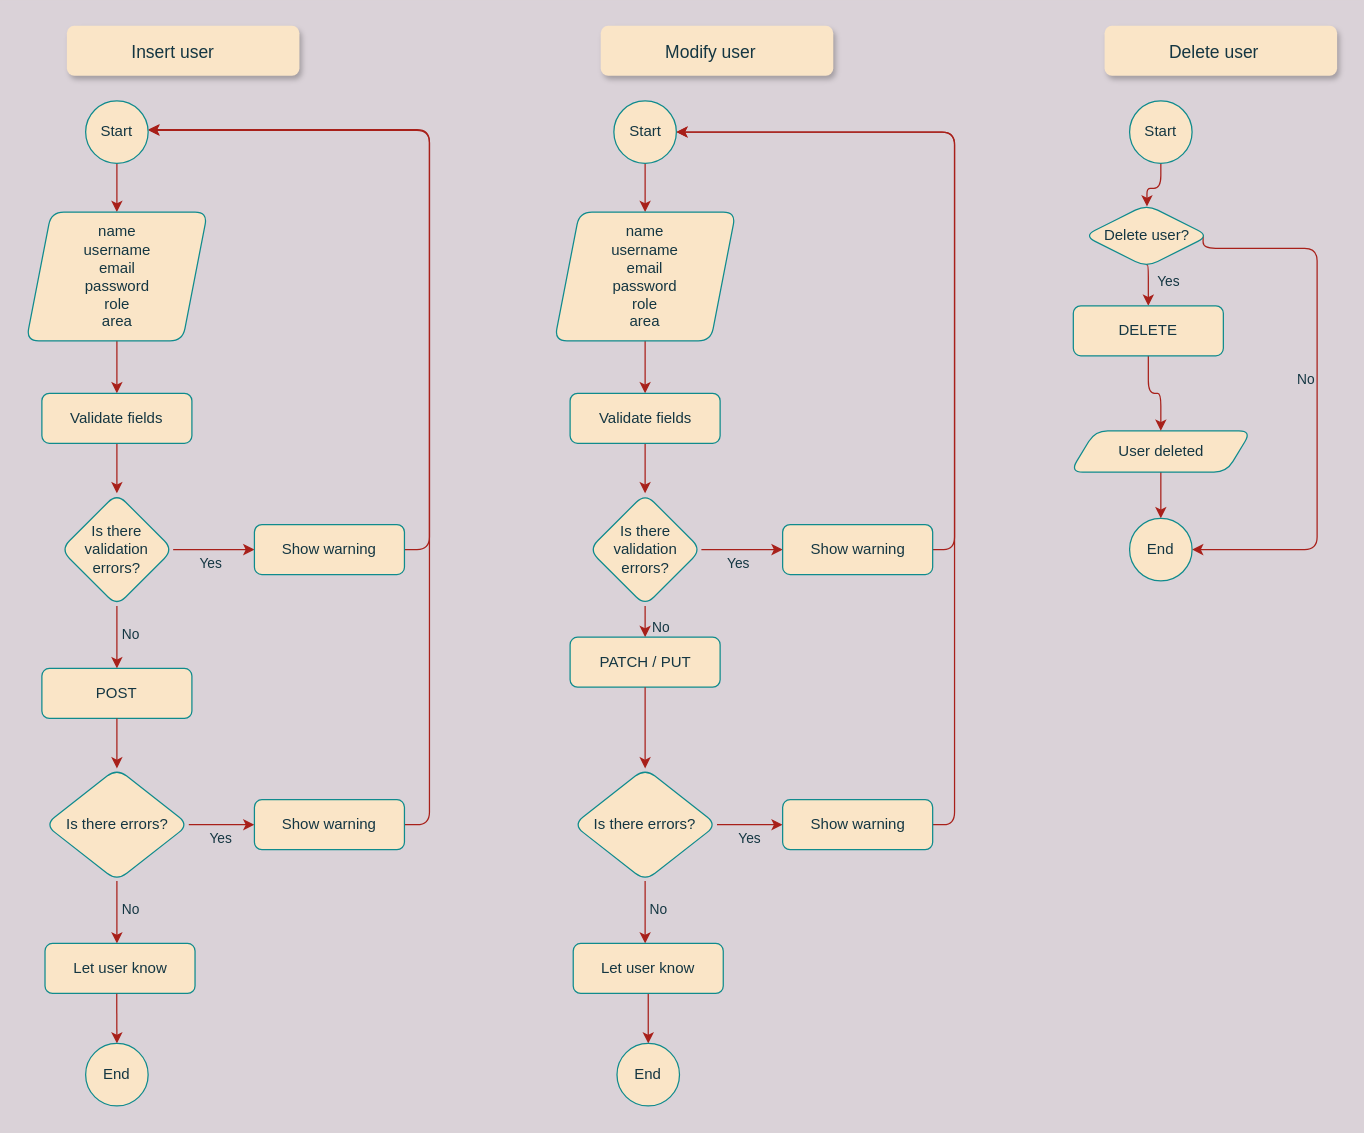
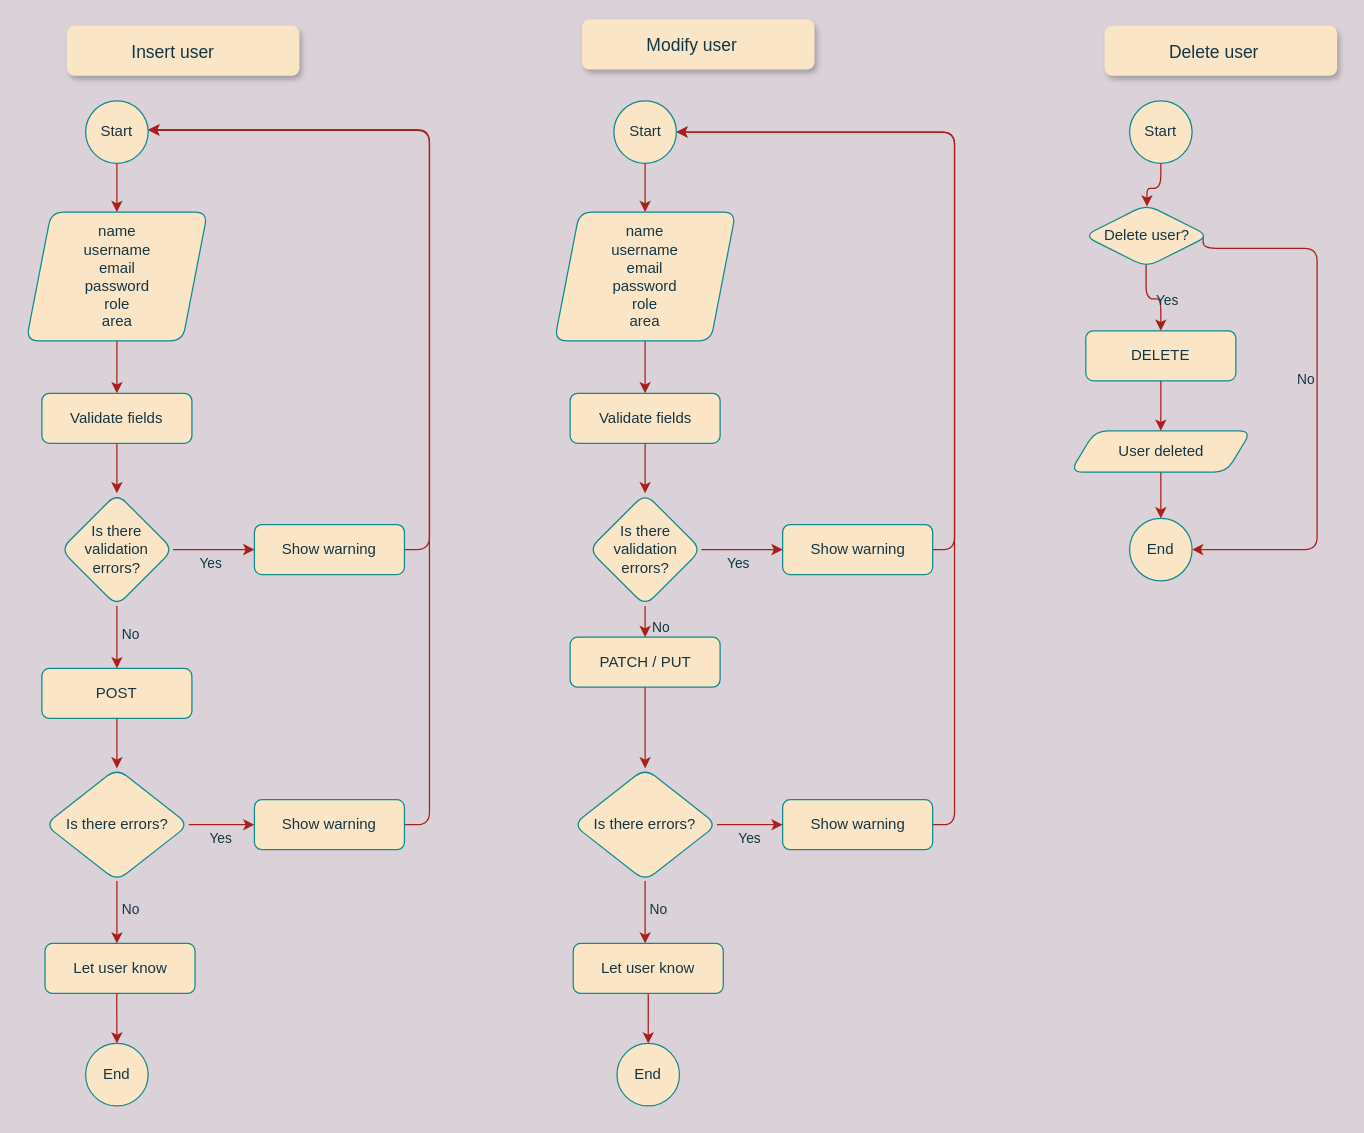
node "Modify user": moved (717, 51) -> (698, 44)
node "DELETE": moved (1148, 331) -> (1161, 356)
